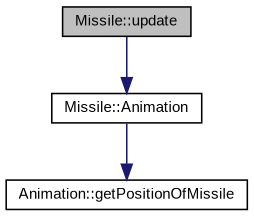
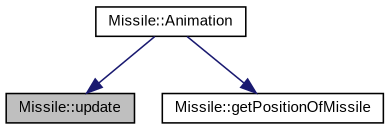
edge "Missile::update" -> "Missile::Animation": reversed
node "Animation::getPositionOfMissile": label "Animation::getPositionOfMissile" -> "Missile::getPositionOfMissile"
